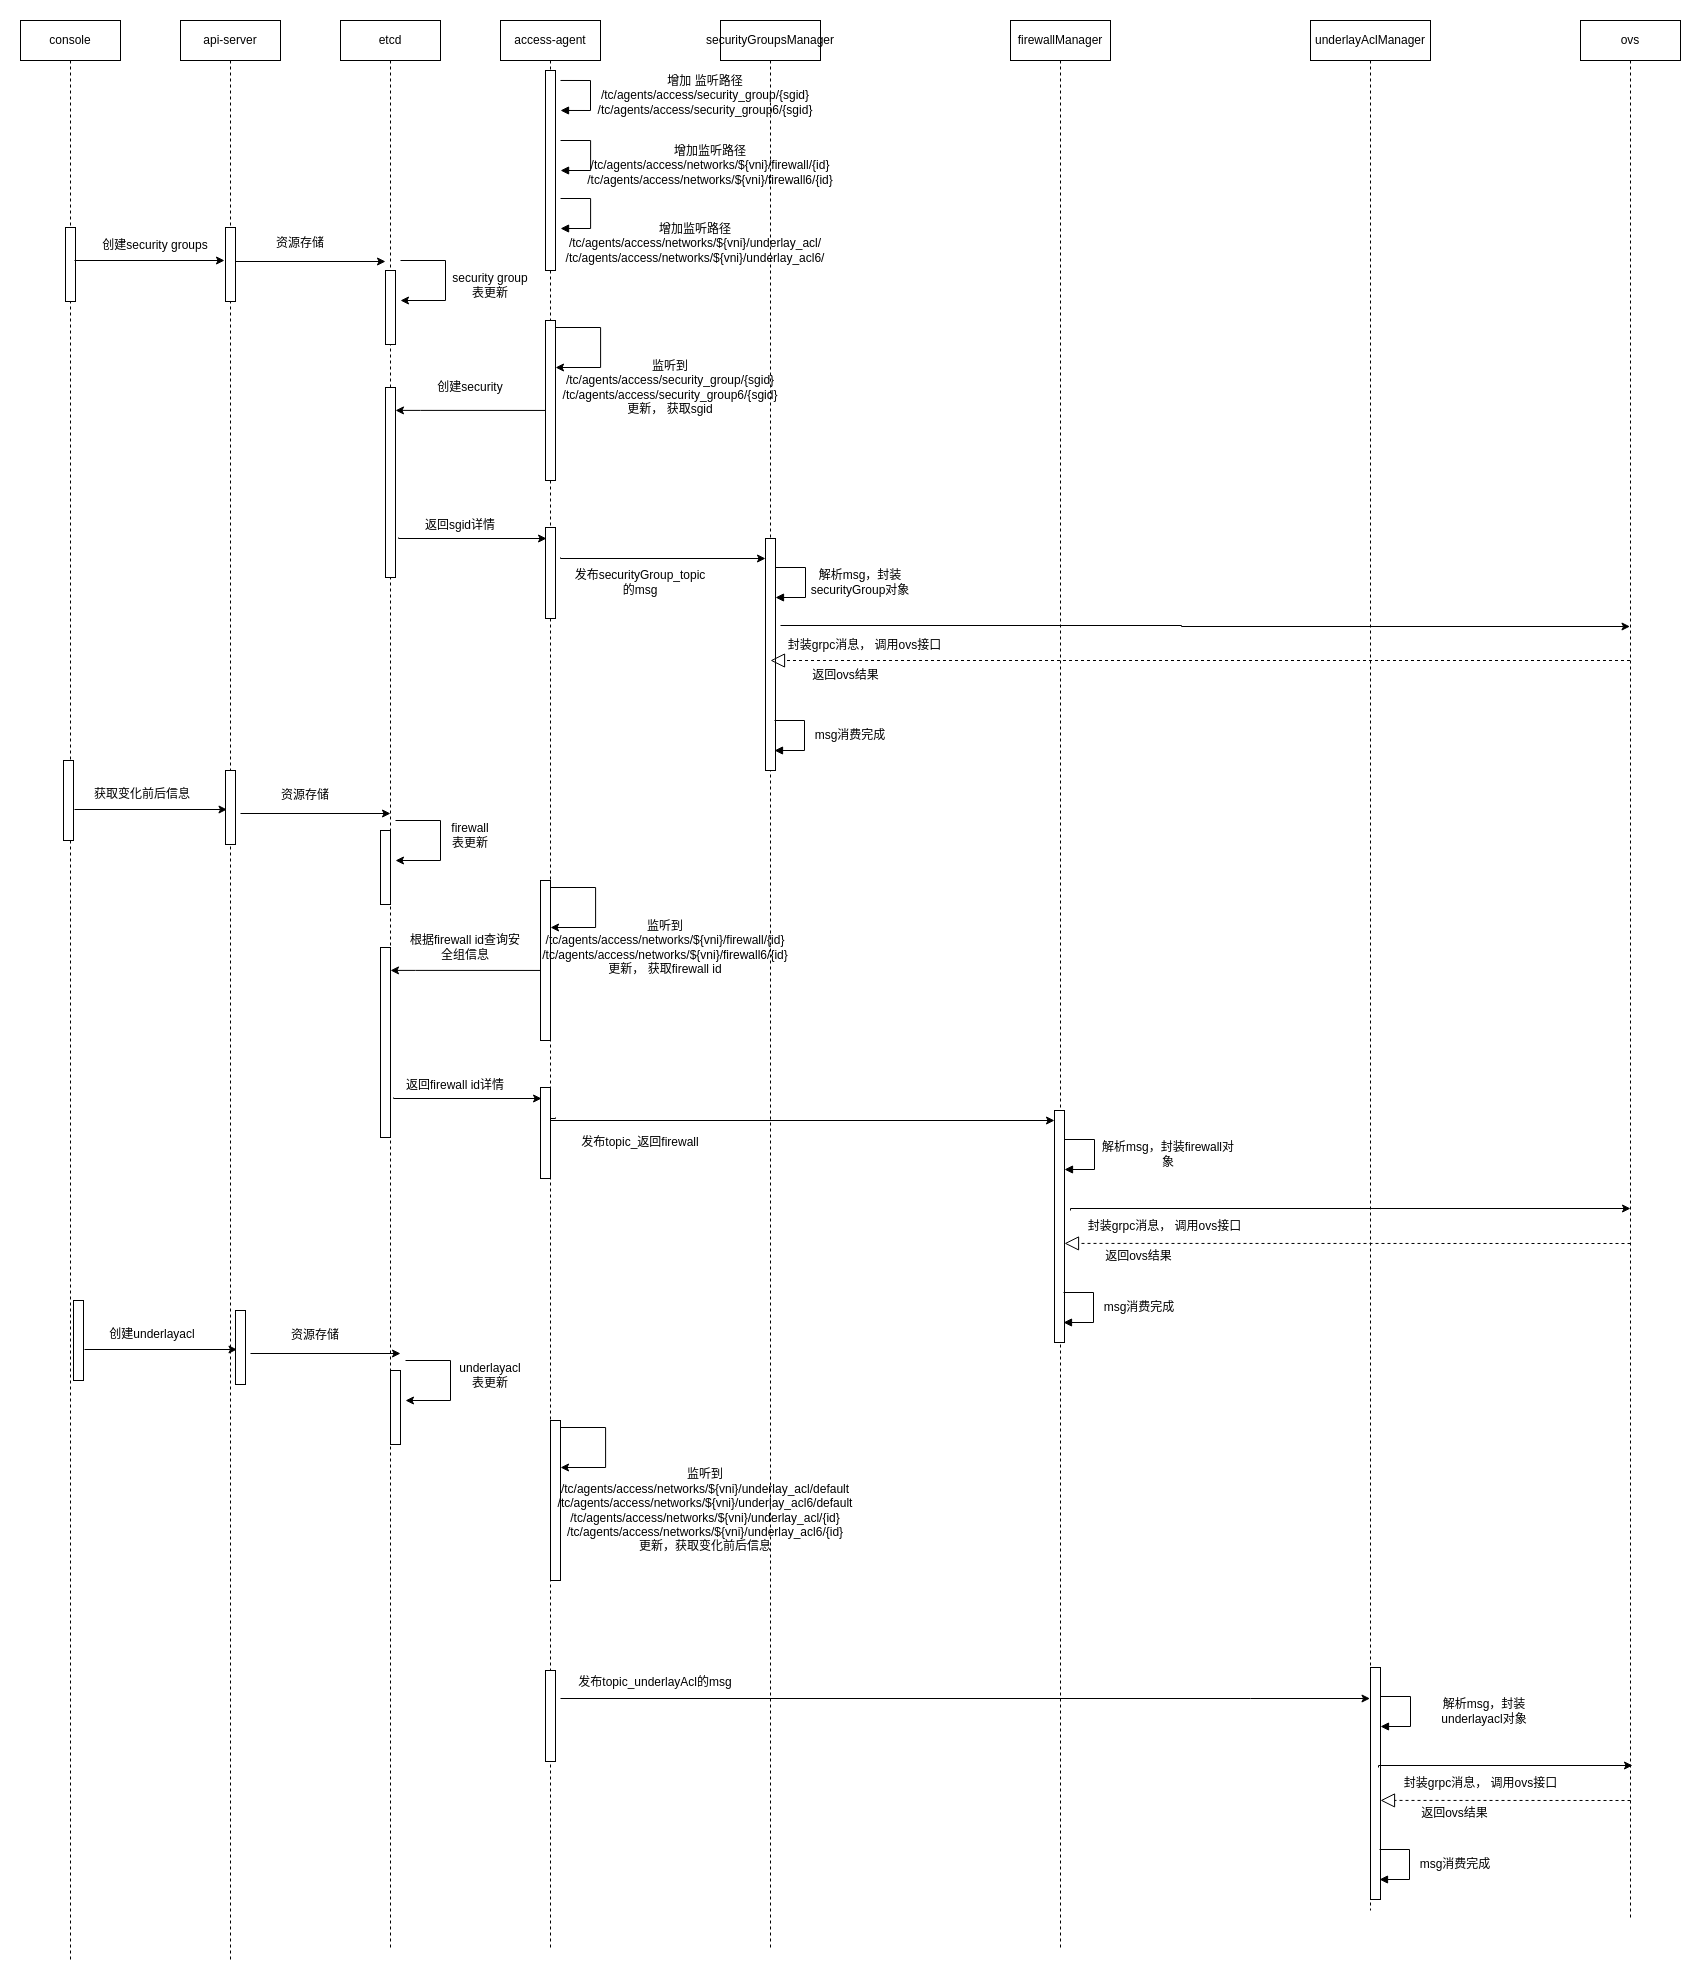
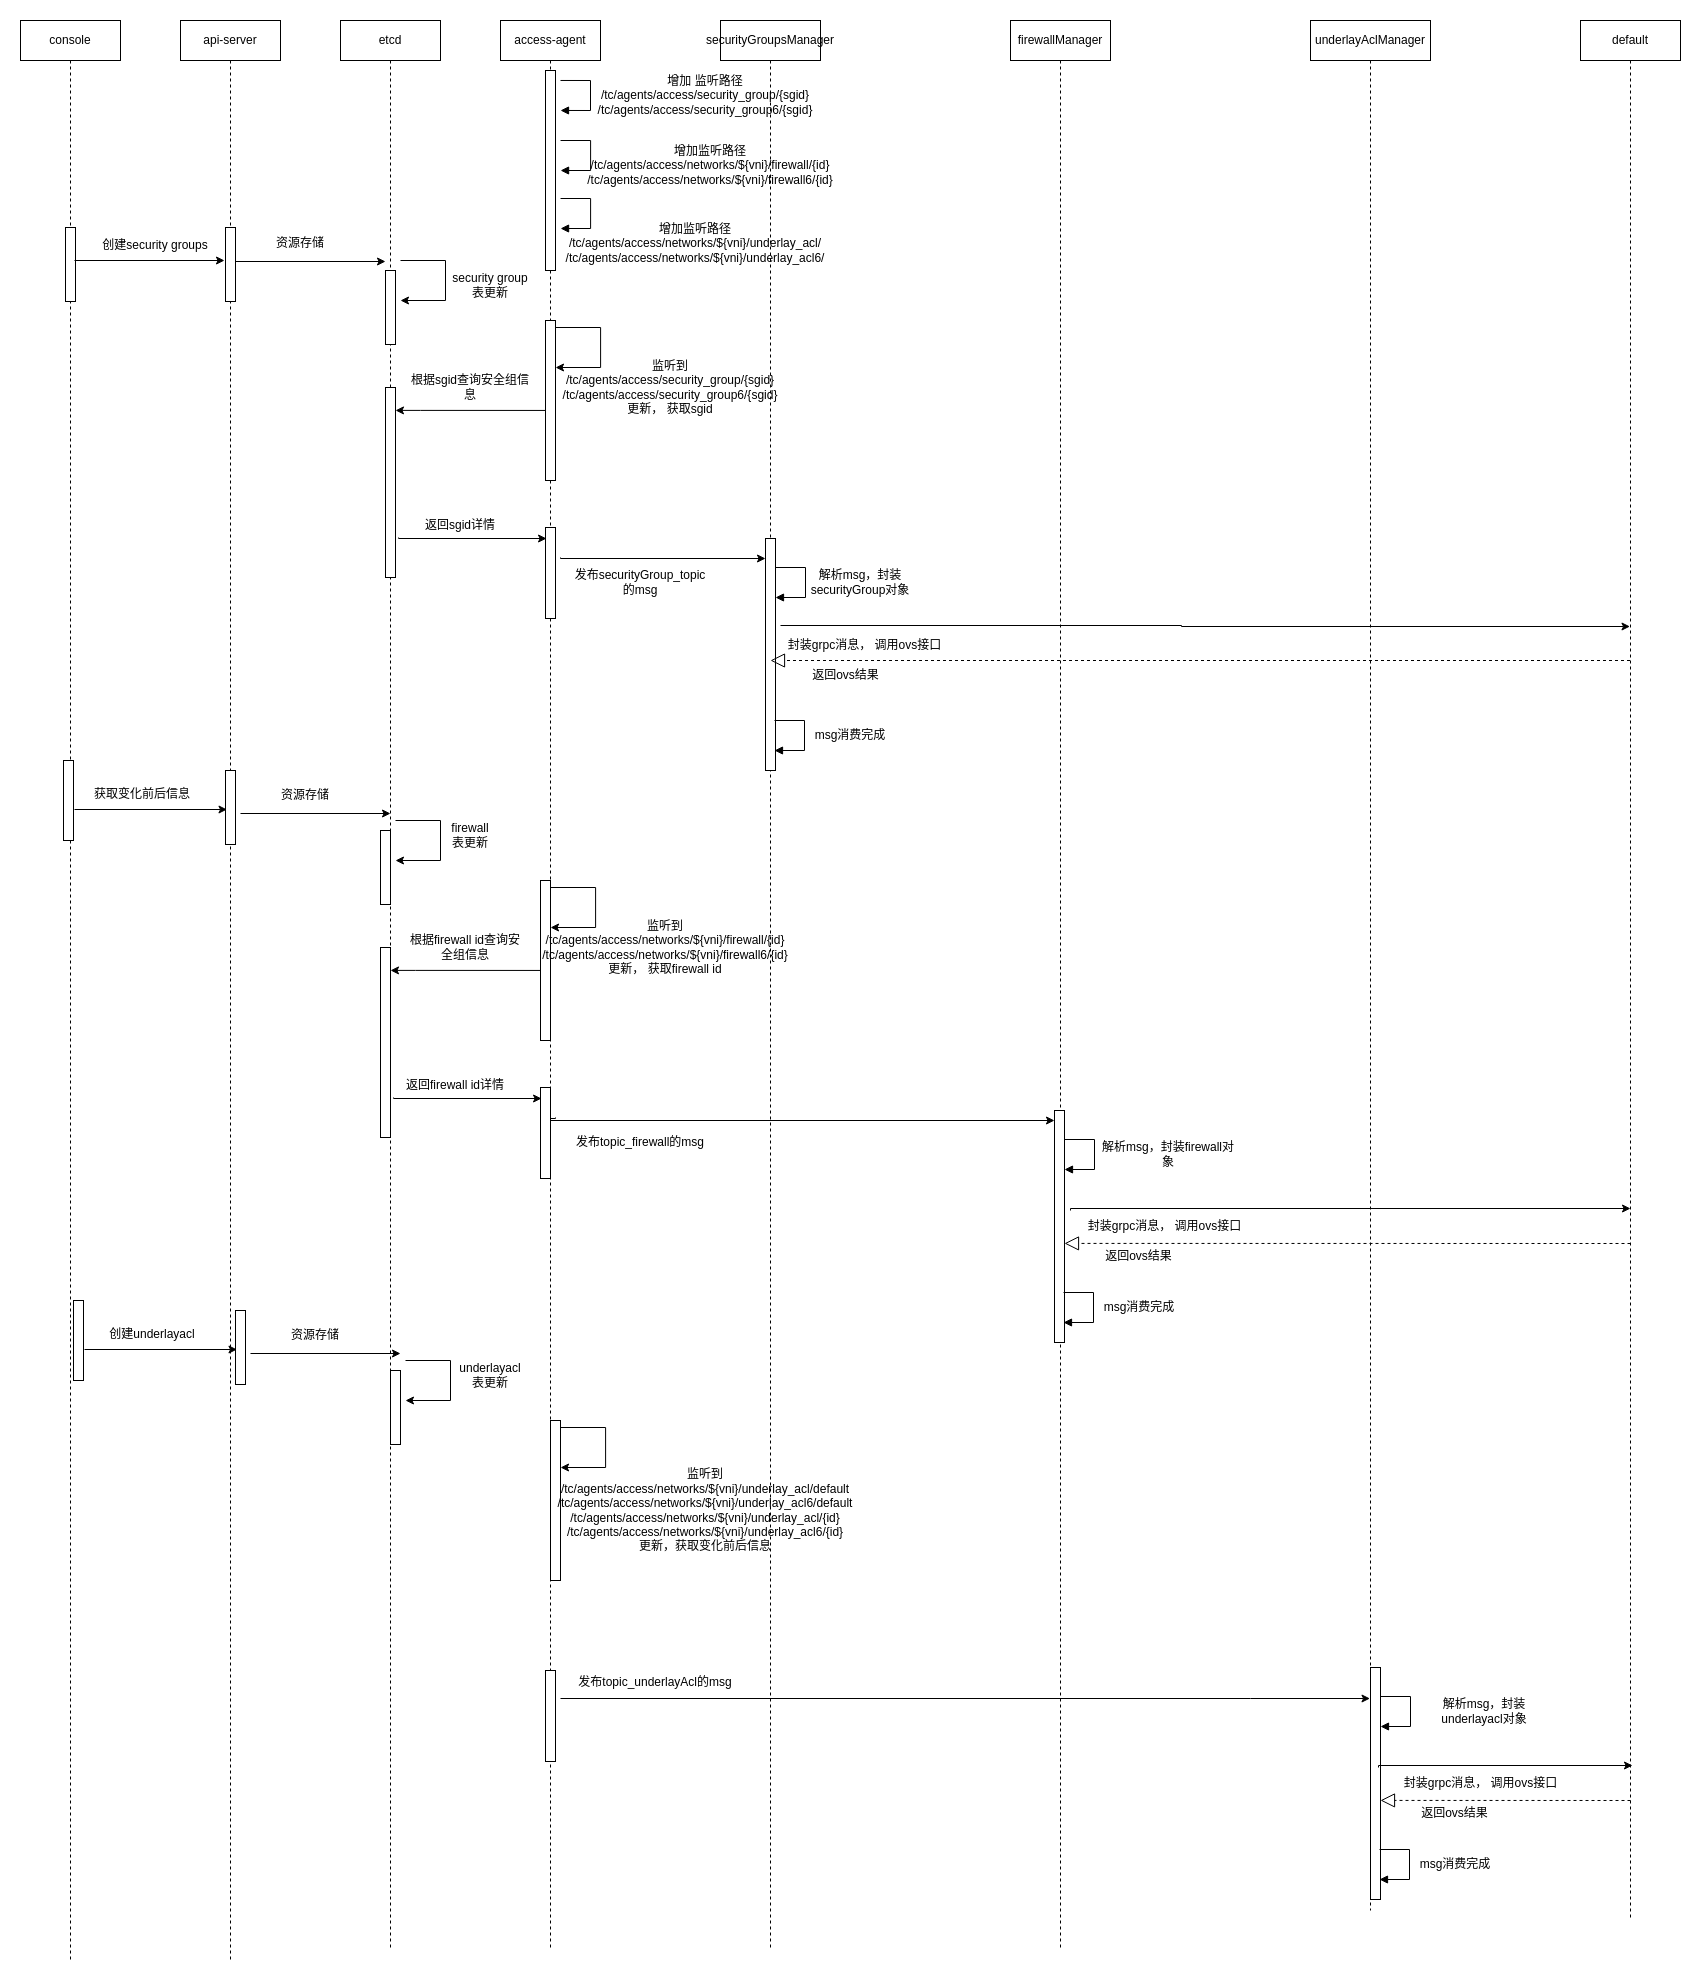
node "ovs": label "ovs" -> "default"
node "创建security": label "创建security" -> "根据sgid查询安全组信息"
node "发布topic_返回firewall": label "发布topic_返回firewall" -> "发布topic_firewall的msg"
